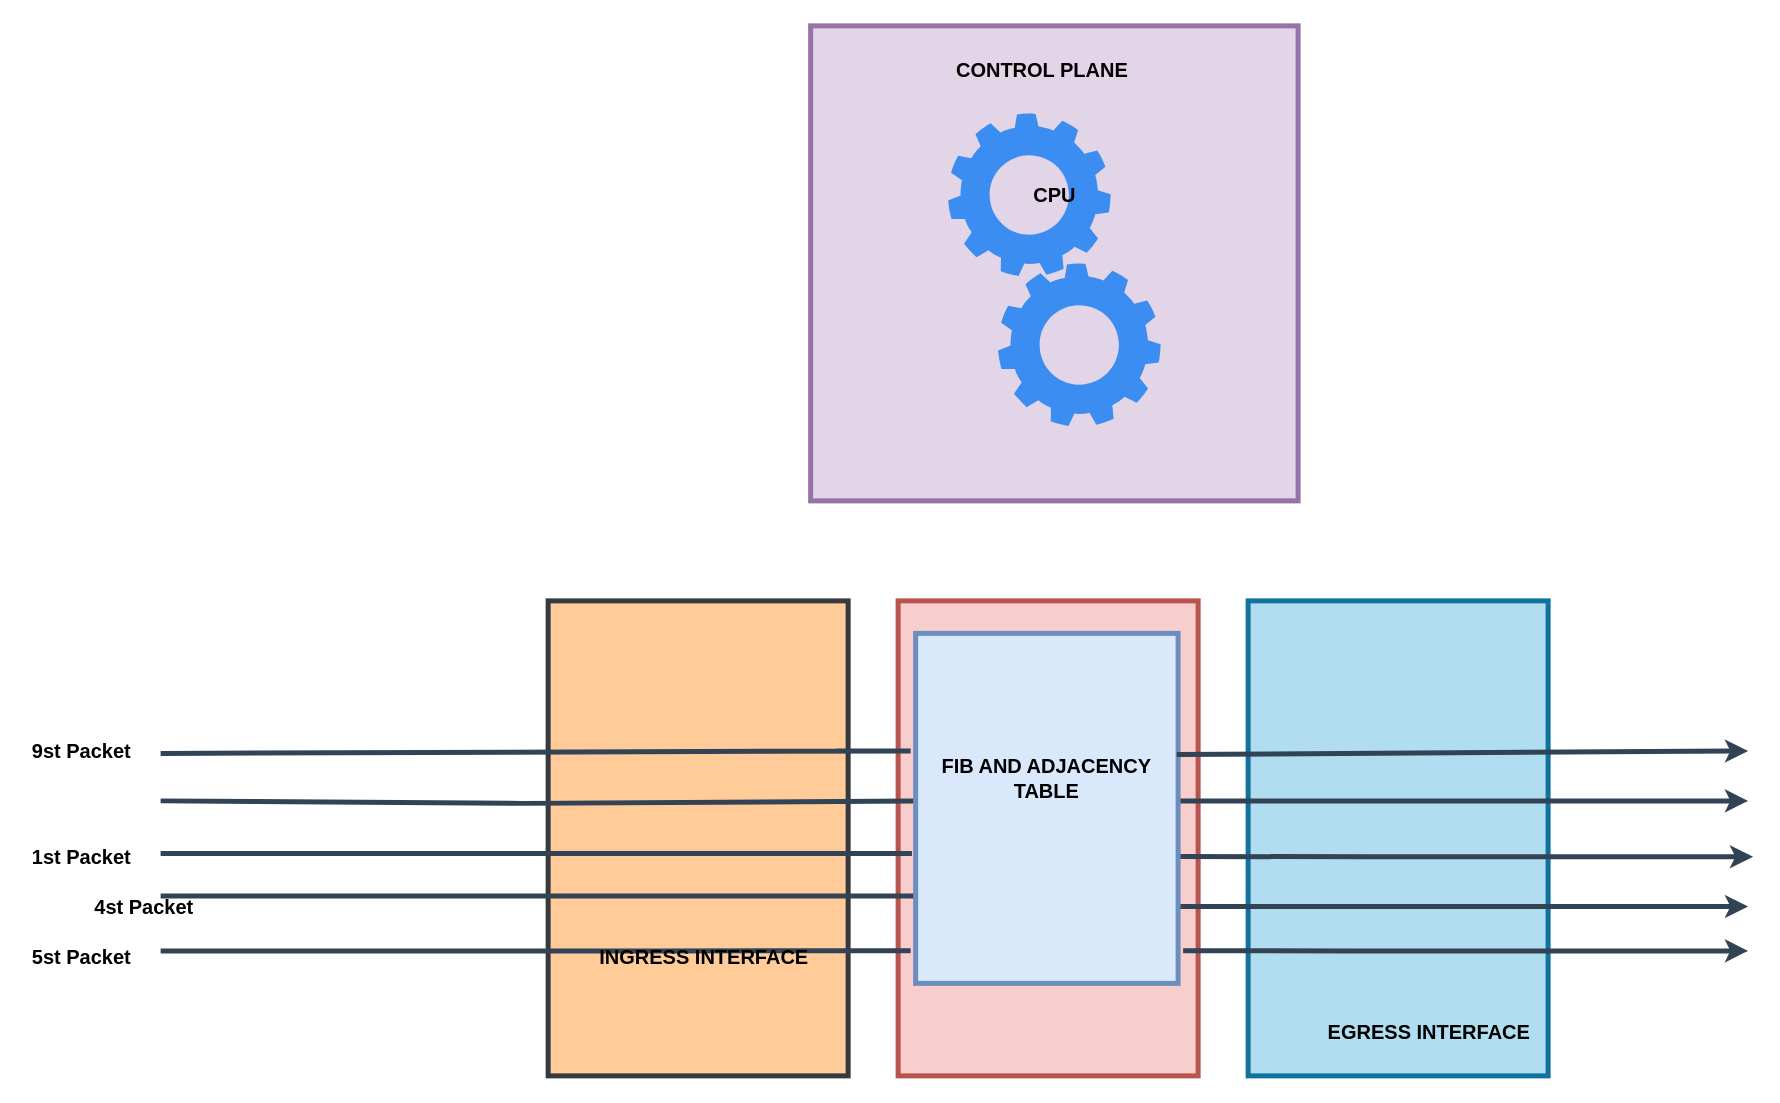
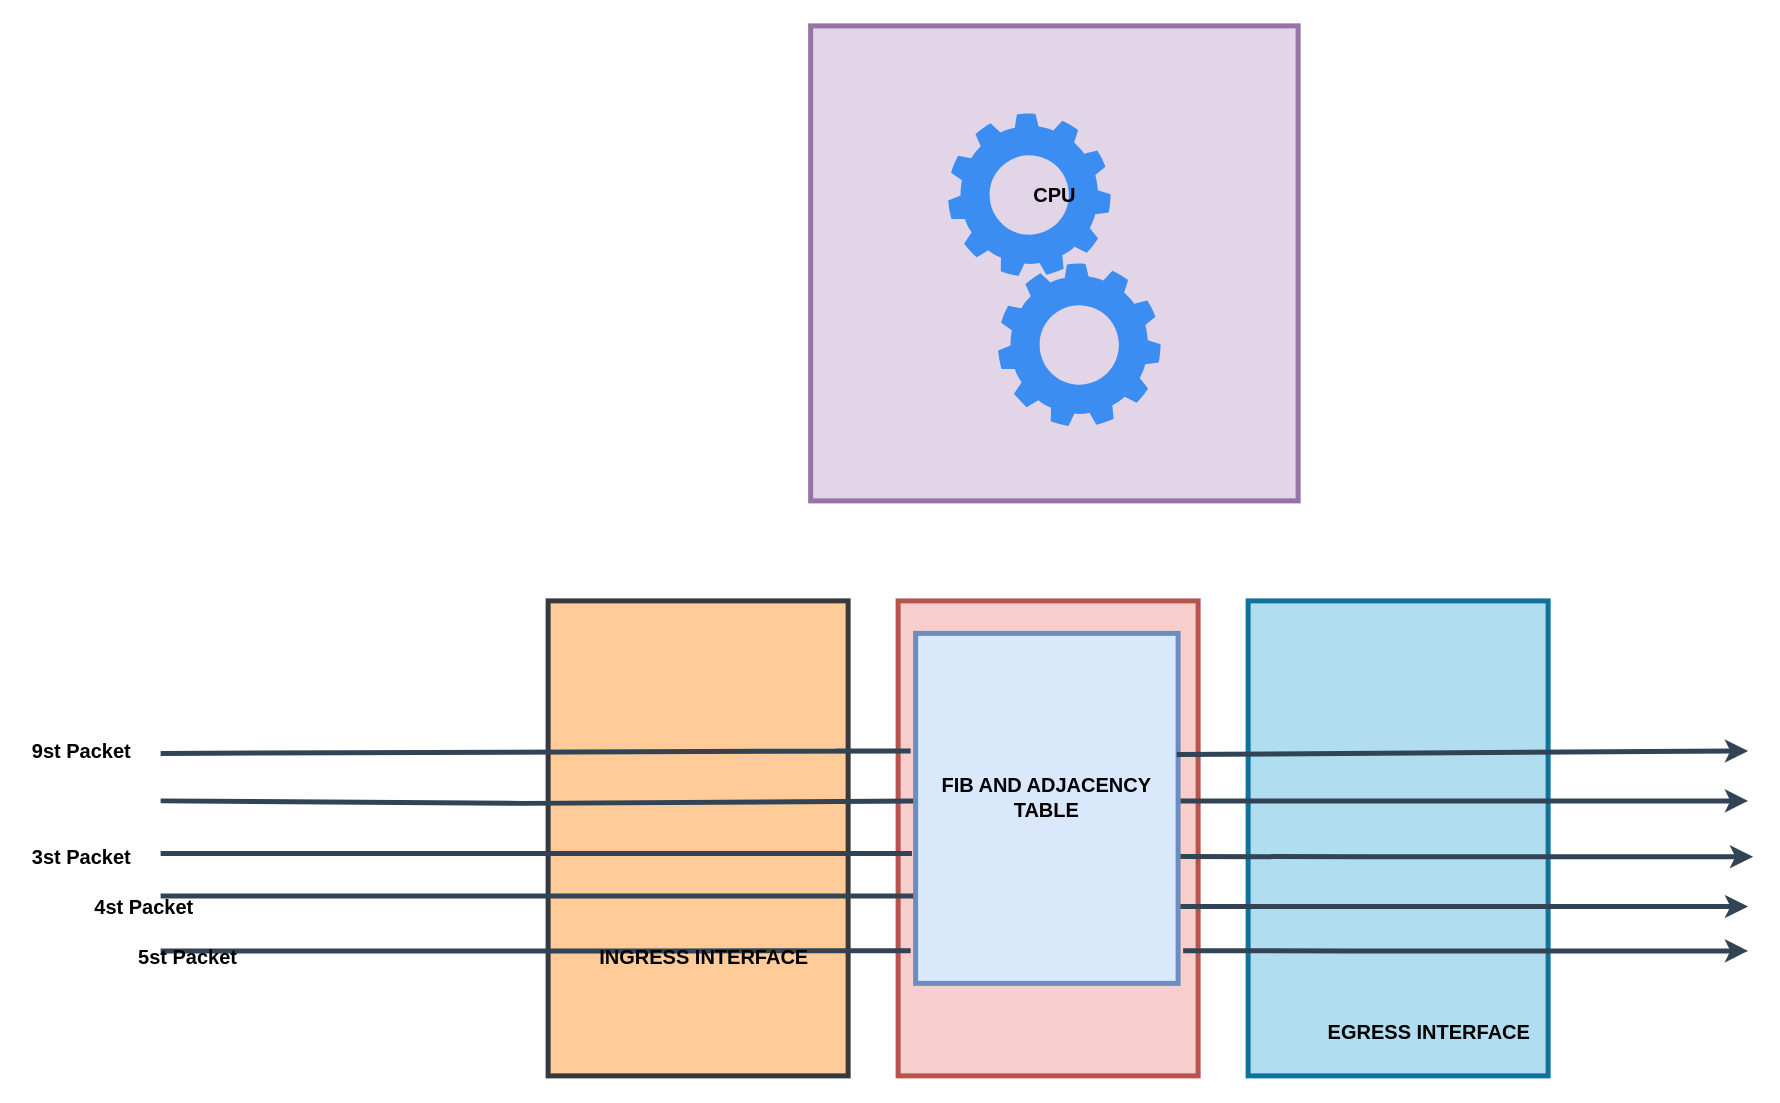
node "CONTROL PLANE": removed
node "FIB AND ADJACENCY TABLE": moved (1047, 778) -> (1047, 797)
node "1st Packet": label "1st Packet" -> "3st Packet"
node "5st Packet": moved (82, 957) -> (188, 957)
